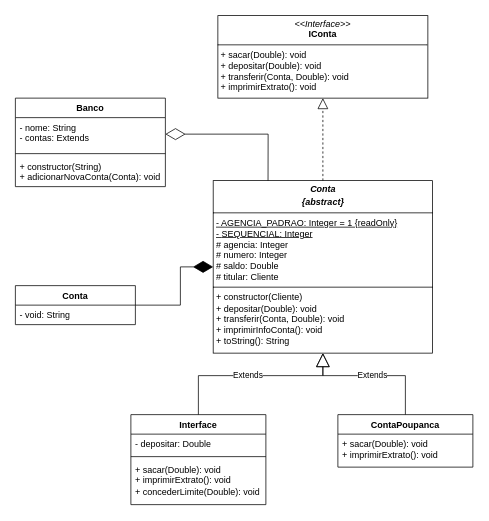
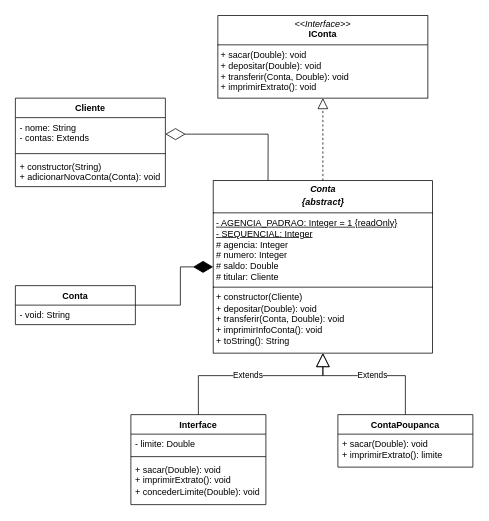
node "Banco": label "Banco" -> "Cliente"
node "- depositar: Double": label "- depositar: Double" -> "- limite: Double"
node "+ sacar(Double): void + imprimirExtrato(): void": label "+ sacar(Double): void + imprimirExtrato(): void" -> "+ sacar(Double): void + imprimirExtrato(): limite"
